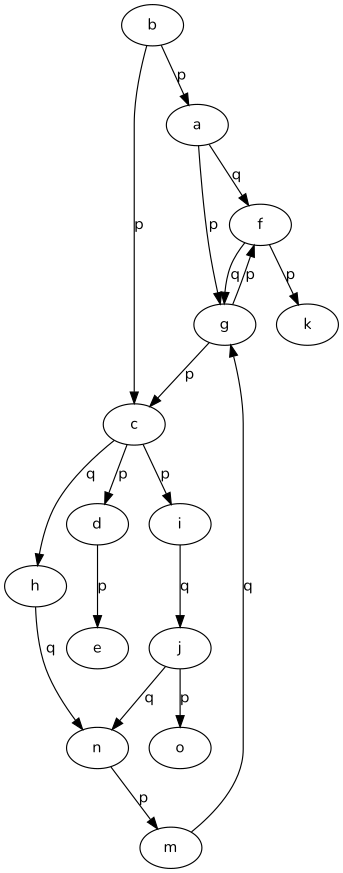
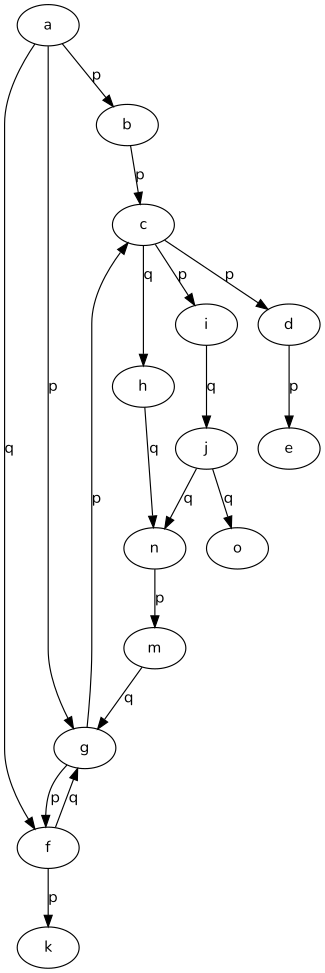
edge "b" -> "a": reversed
edge "j" -> "o": label "p" -> "q"
